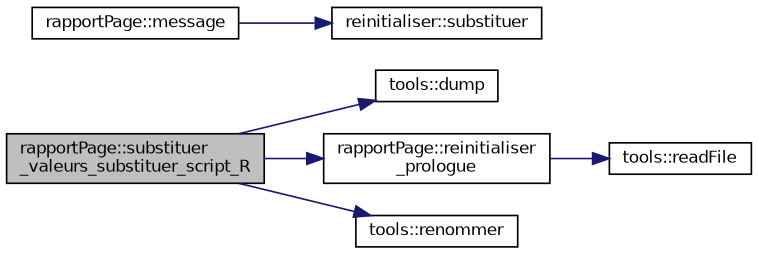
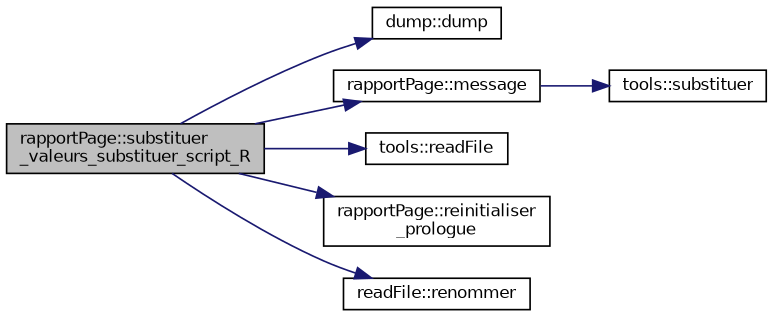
node "reinitialiser::substituer": label "reinitialiser::substituer" -> "tools::substituer"
node "tools::dump": label "tools::dump" -> "dump::dump"
edge "rapportPage::substituer _valeurs_substituer_script_R" -> "rapportPage::message": added
edge "rapportPage::reinitialiser _prologue" -> "tools::readFile": now "rapportPage::substituer _valeurs_substituer_script_R" -> "tools::readFile"
node "tools::renommer": label "tools::renommer" -> "readFile::renommer"
